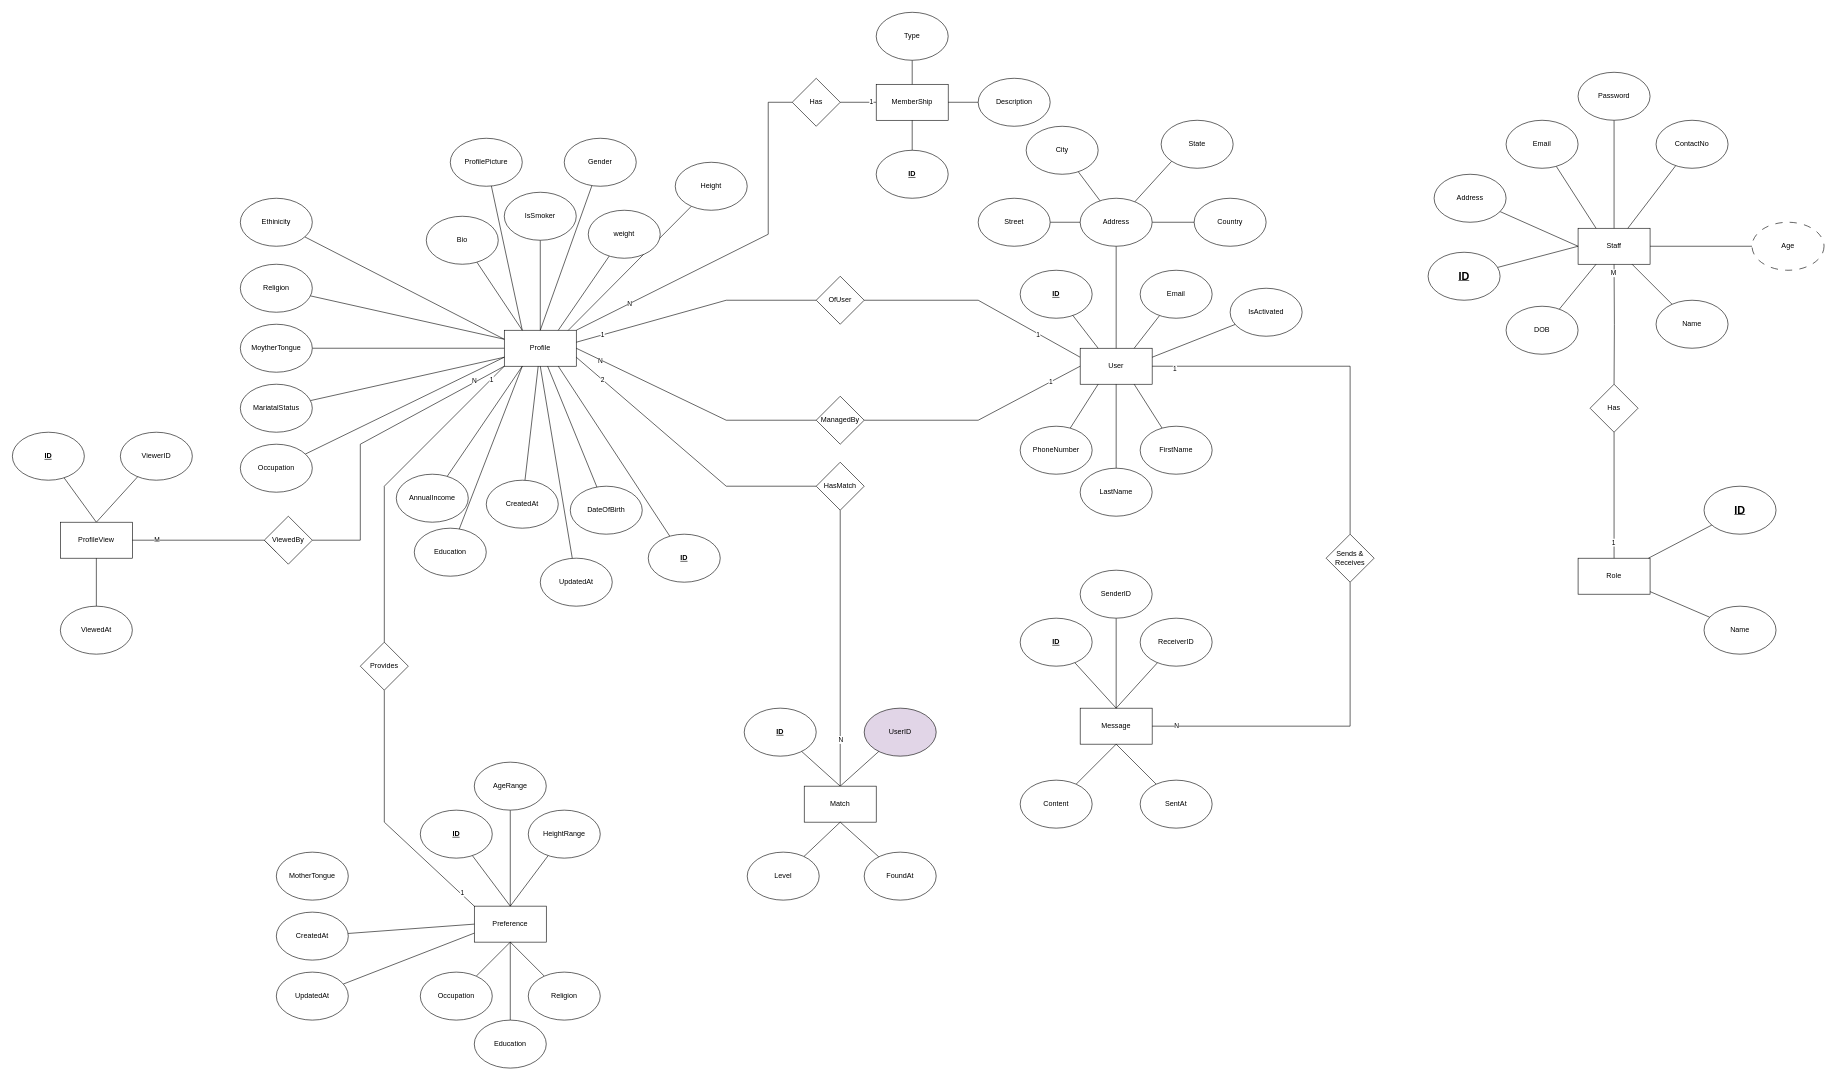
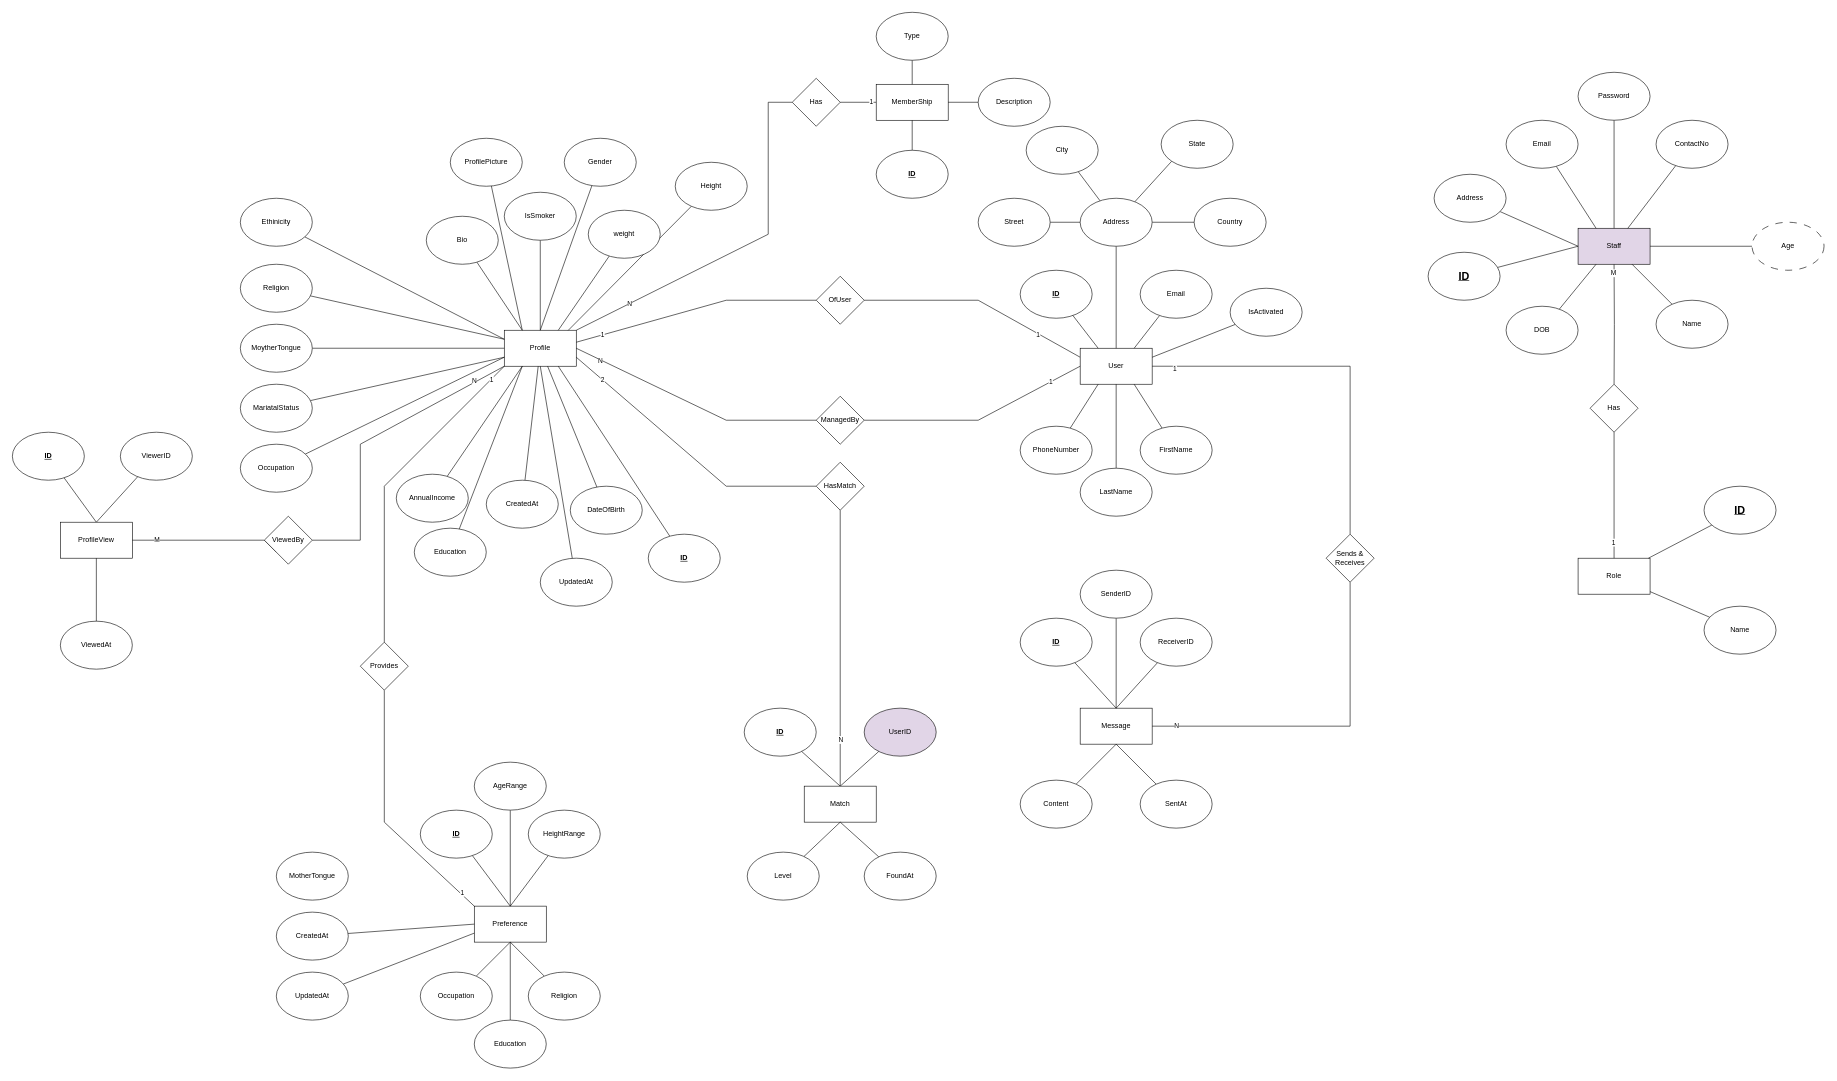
node "Staff": fillcolor #ffffff -> #e1d5e7
node "ViewedAt": moved (96, 630) -> (96, 645)
